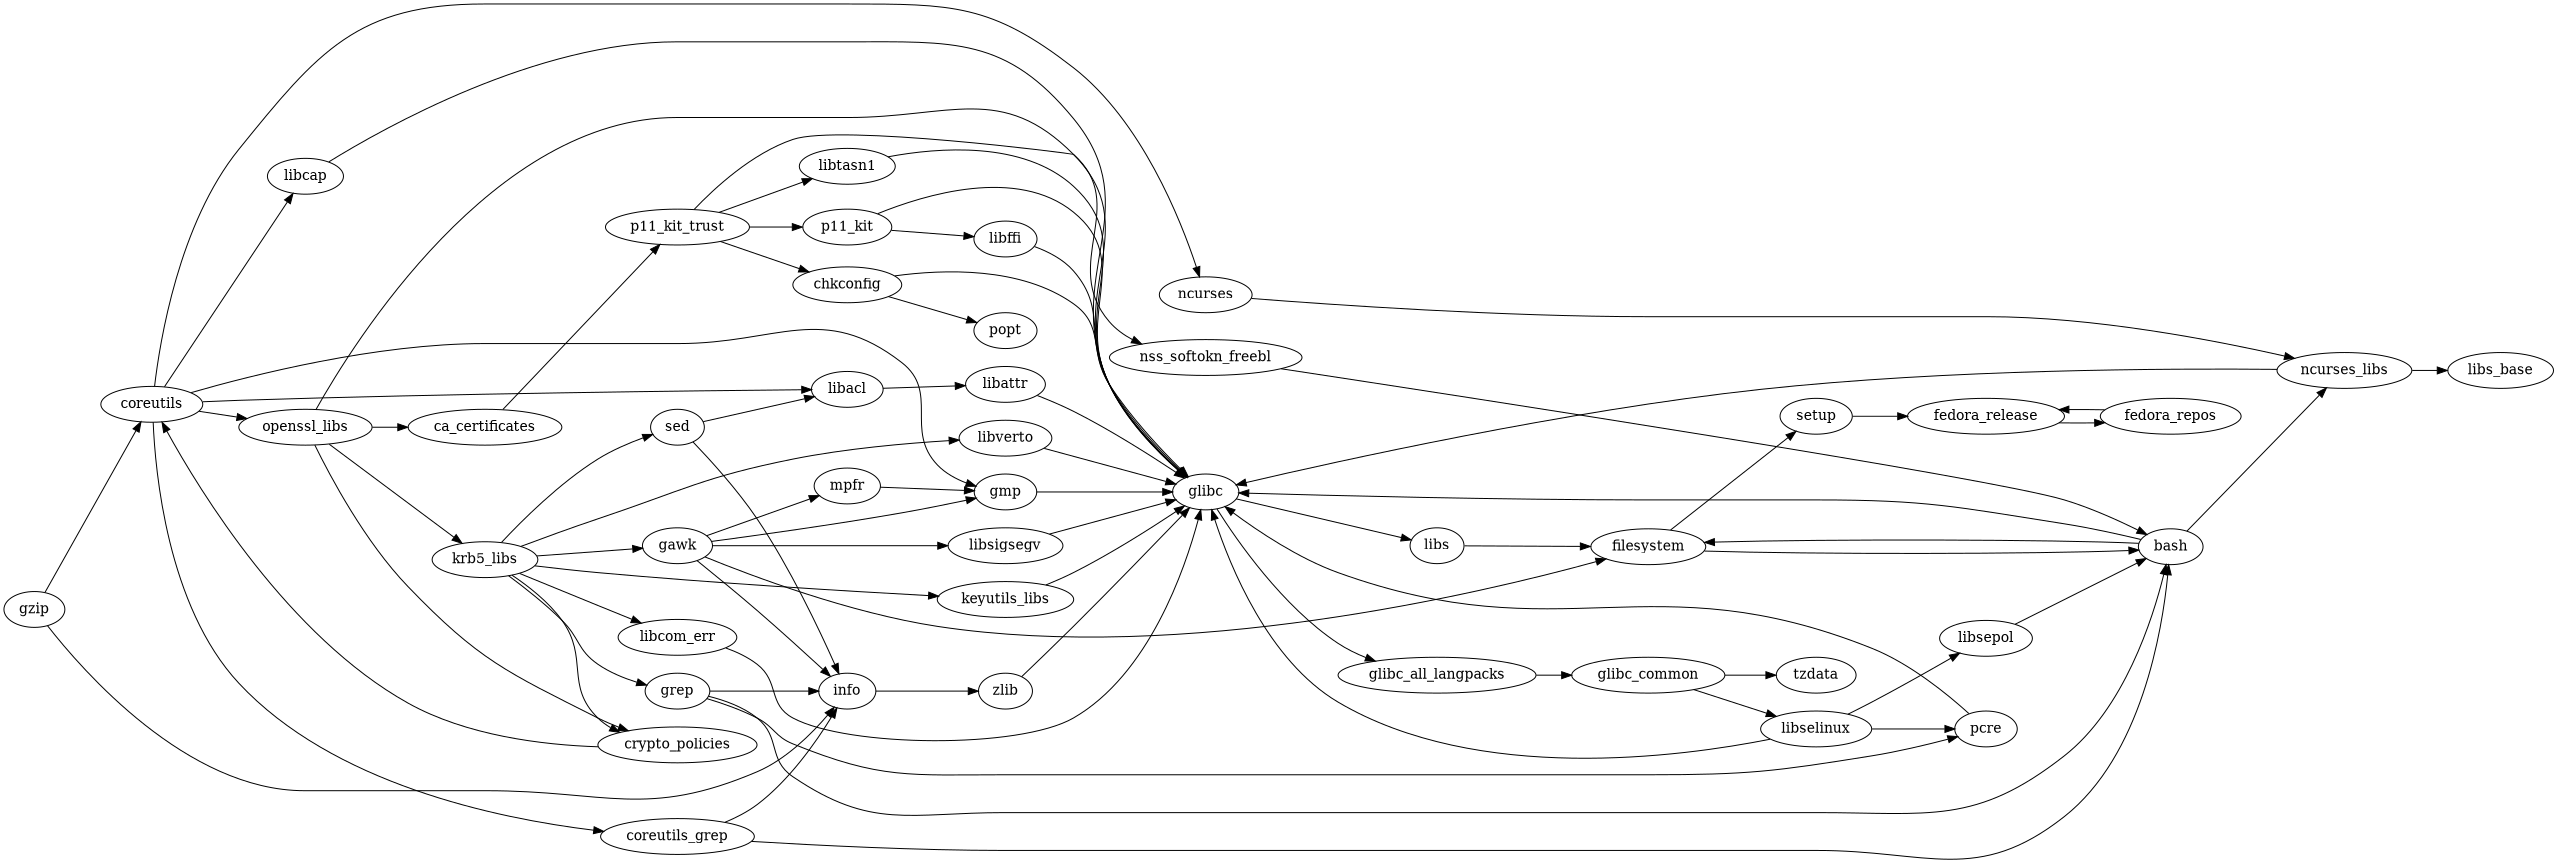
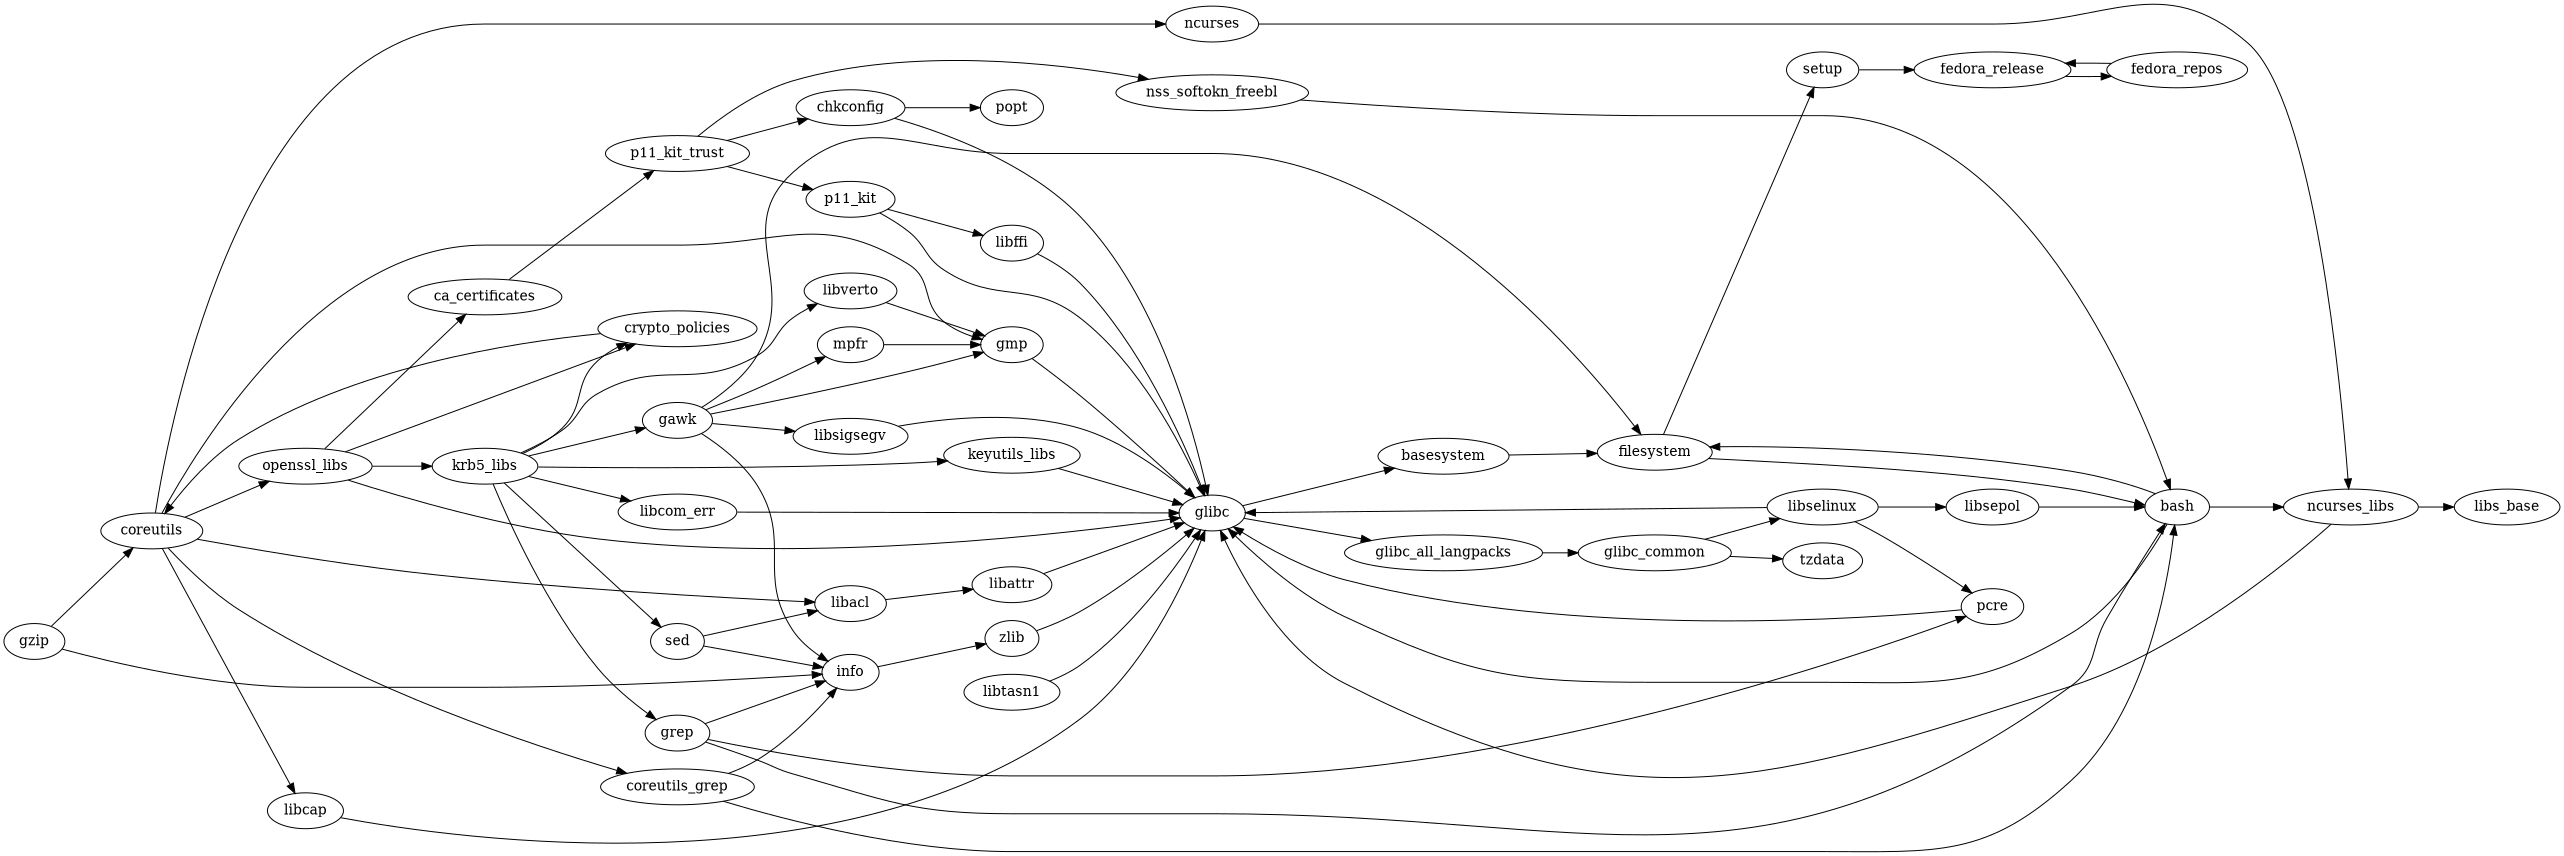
edge "p11_kit_trust" -> "libtasn1": removed
edge "libverto" -> "glibc": now "libverto" -> "gmp"
node "libs": label "libs" -> "basesystem"
